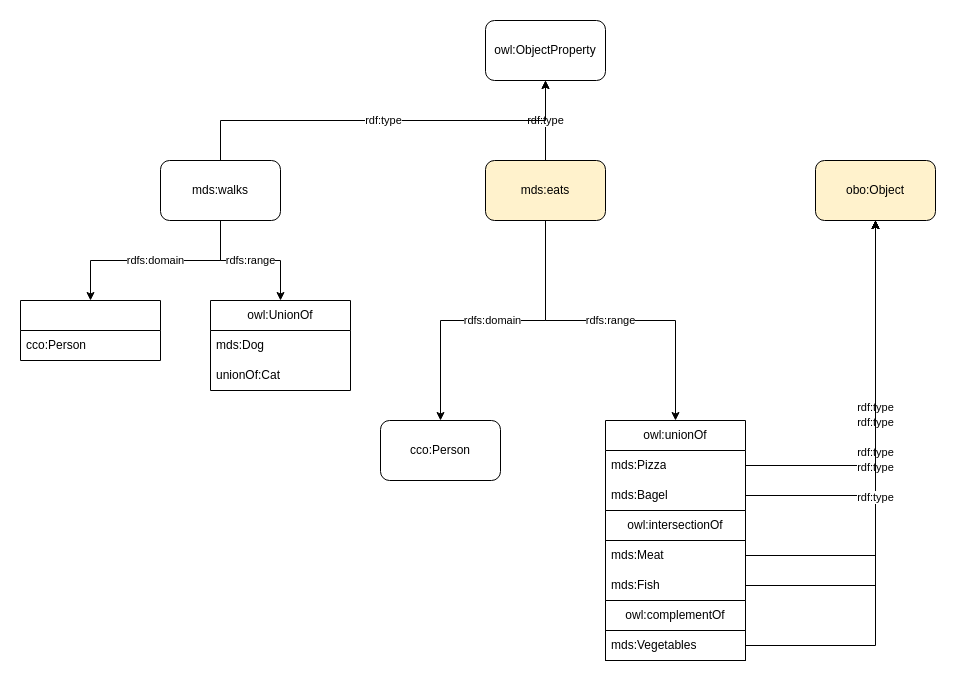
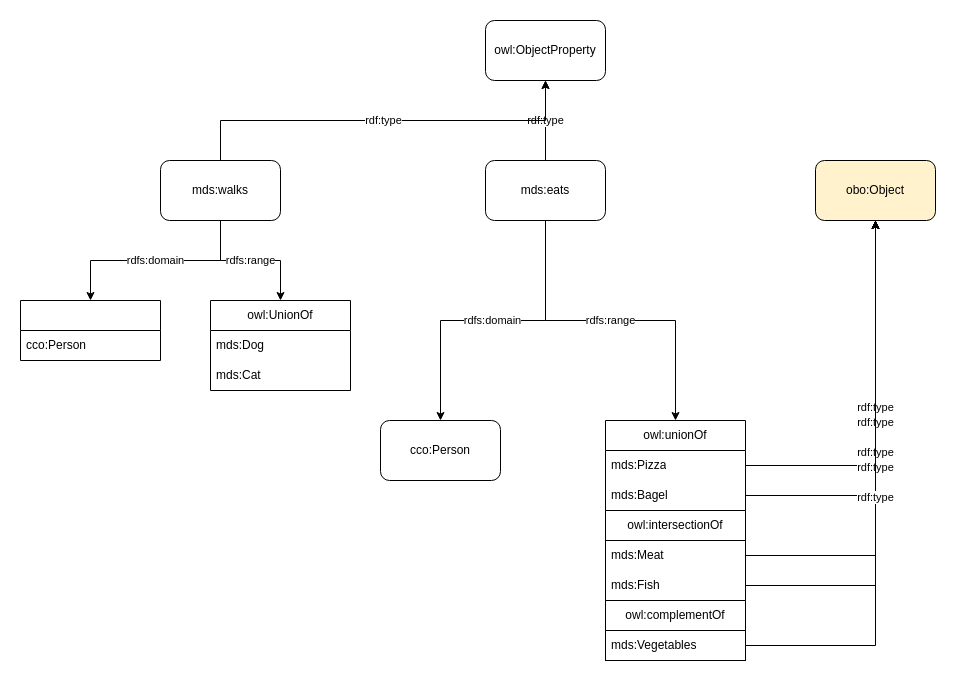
node "mds:eats": fillcolor #fff2cc -> #ffffff
node "unionOf:Cat": label "unionOf:Cat" -> "mds:Cat"
